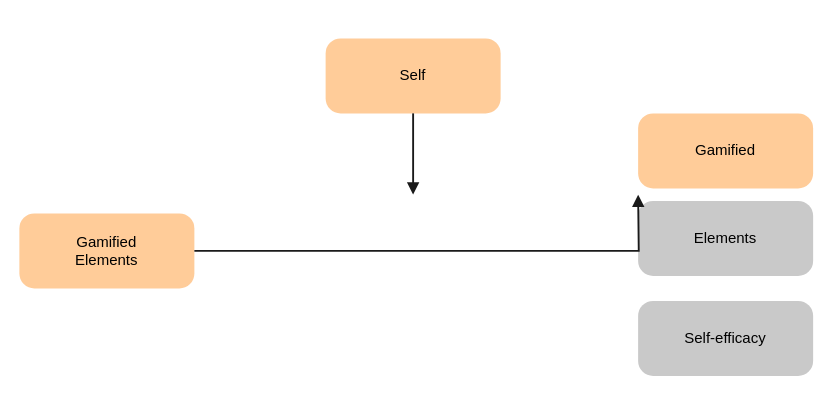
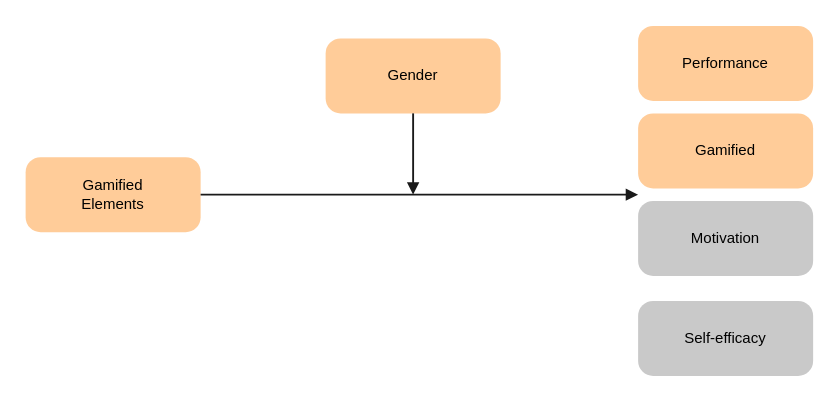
node "Performance": added
node "Self": label "Self" -> "Gender"
node "Elements": label "Elements" -> "Motivation"
node "Gamified Elements": moved (107, 251) -> (113, 194)
